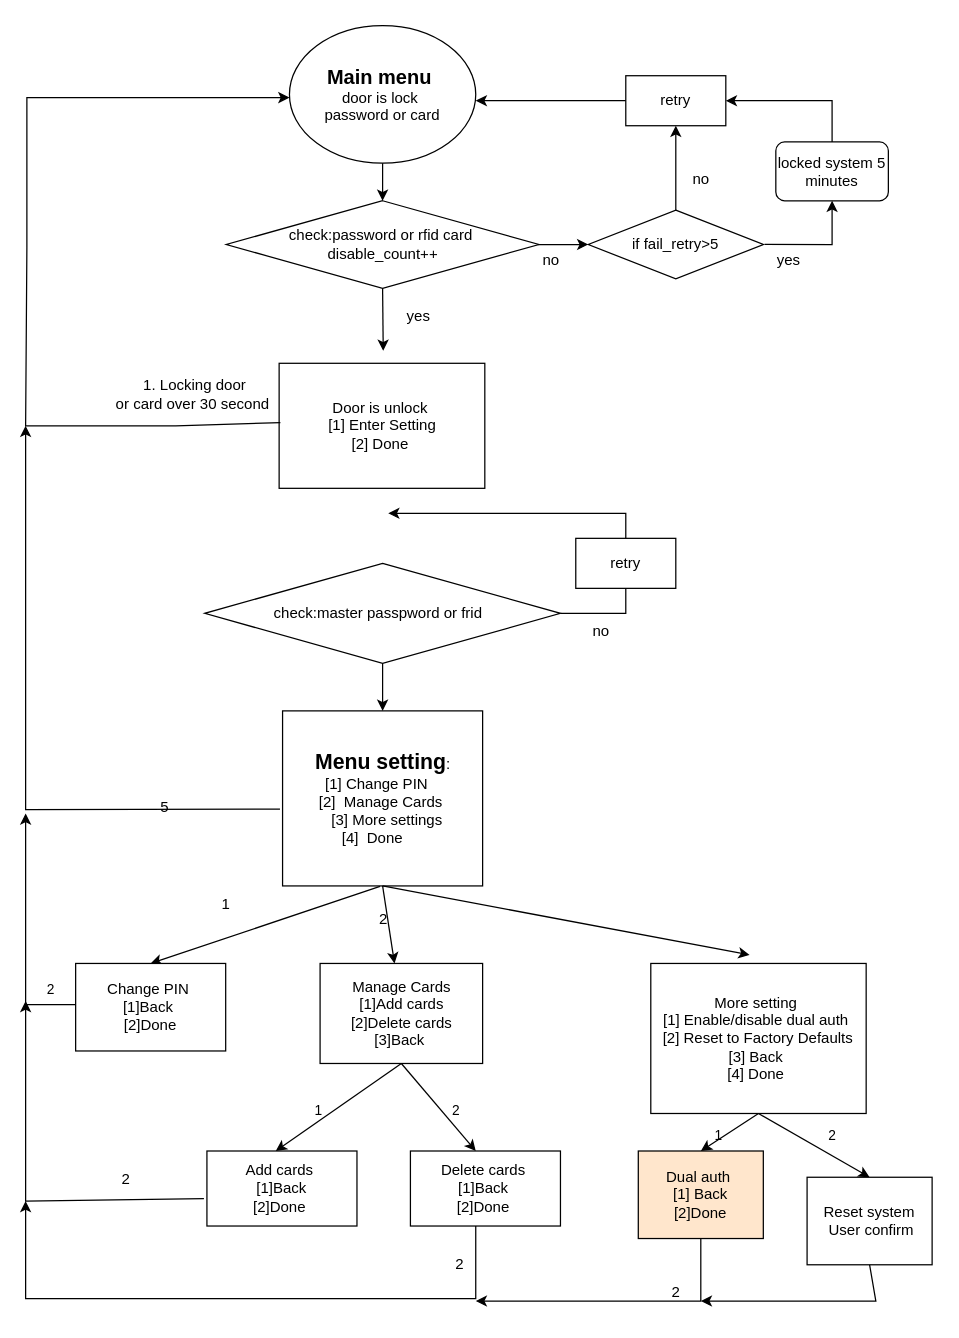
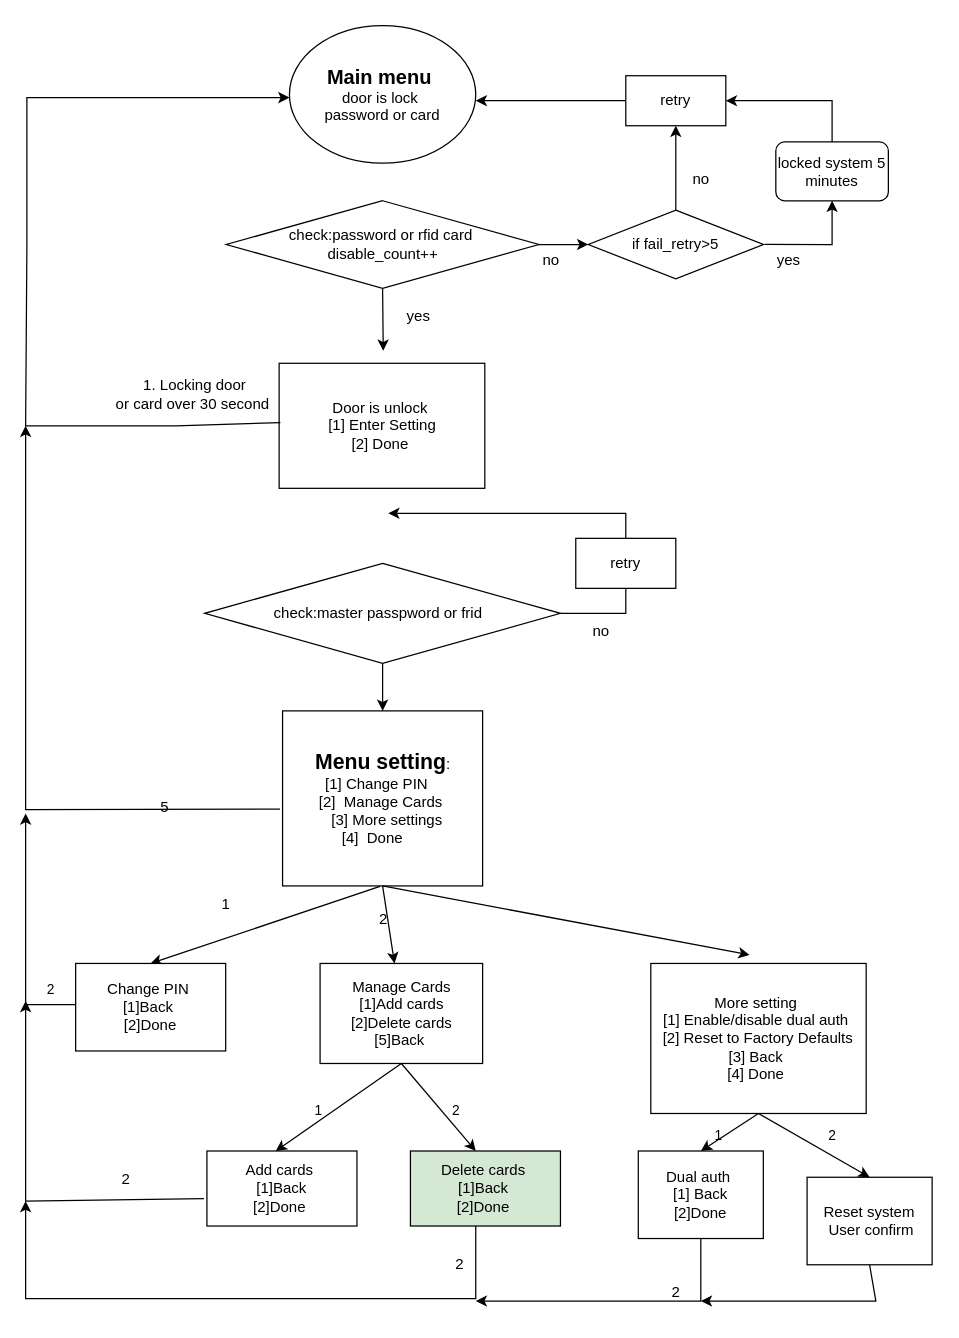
edge "Main menu door is lock password or card" -> "check:password or rfid card disable_count++": removed
node "Manage Cards [1]Add cards [2]Delete cards [3]Back": label "Manage Cards [1]Add cards [2]Delete cards [3]Back" -> "Manage Cards [1]Add cards [2]Delete cards [5]Back"
node "Delete cards [1]Back [2]Done": fillcolor #ffffff -> #d5e8d4
node "Dual auth [1] Back [2]Done": fillcolor #ffe6cc -> #ffffff
